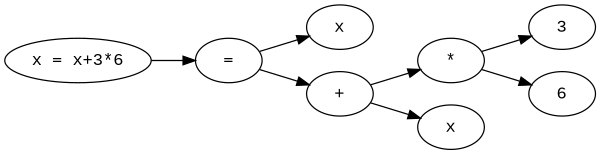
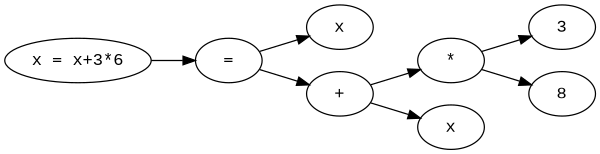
node "6": label "6" -> "8"
